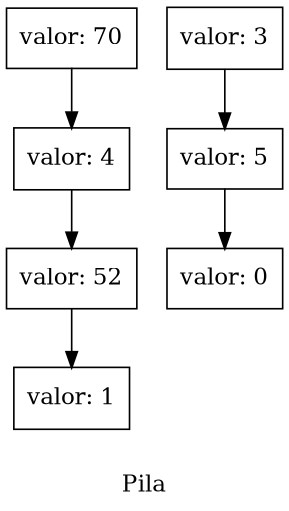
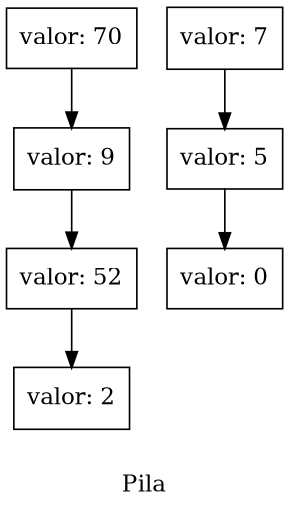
node "valor: 3": label "valor: 3" -> "valor: 7"
node "valor: 4": label "valor: 4" -> "valor: 9"
node "valor: 1": label "valor: 1" -> "valor: 2"
